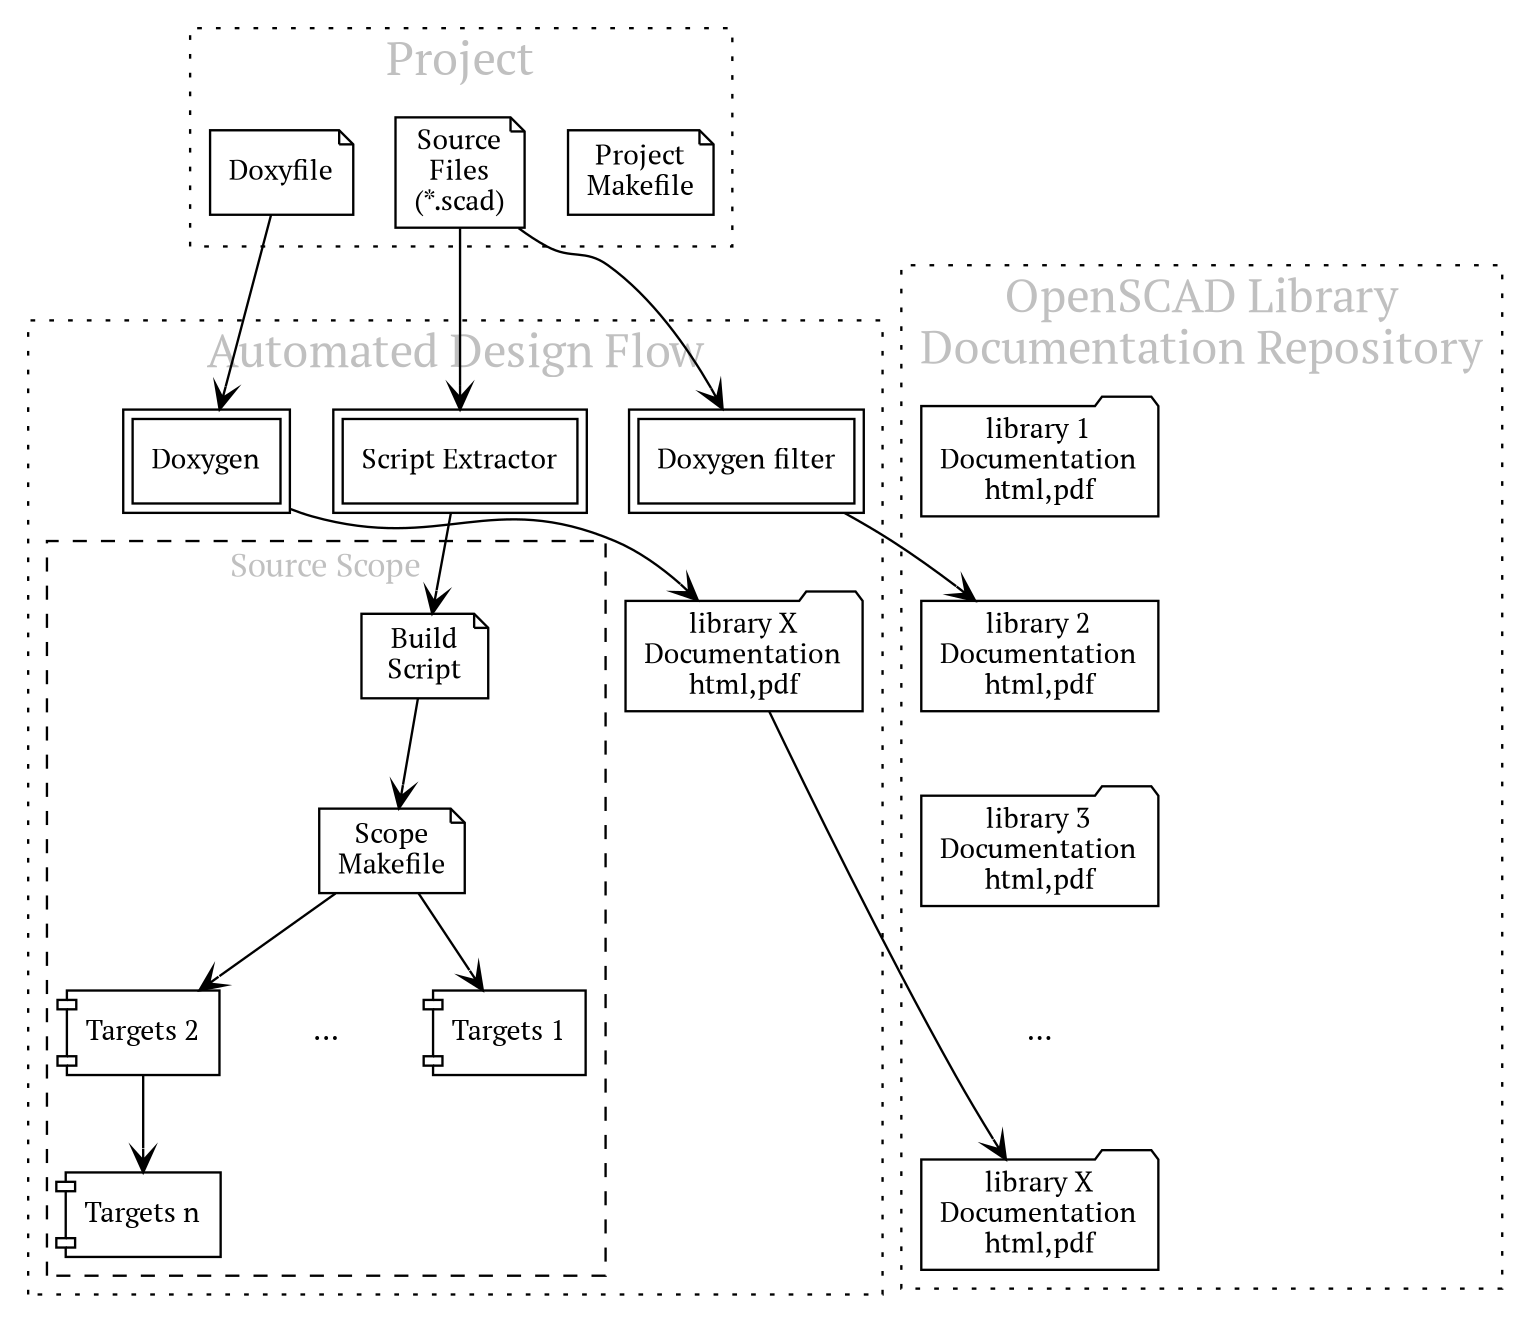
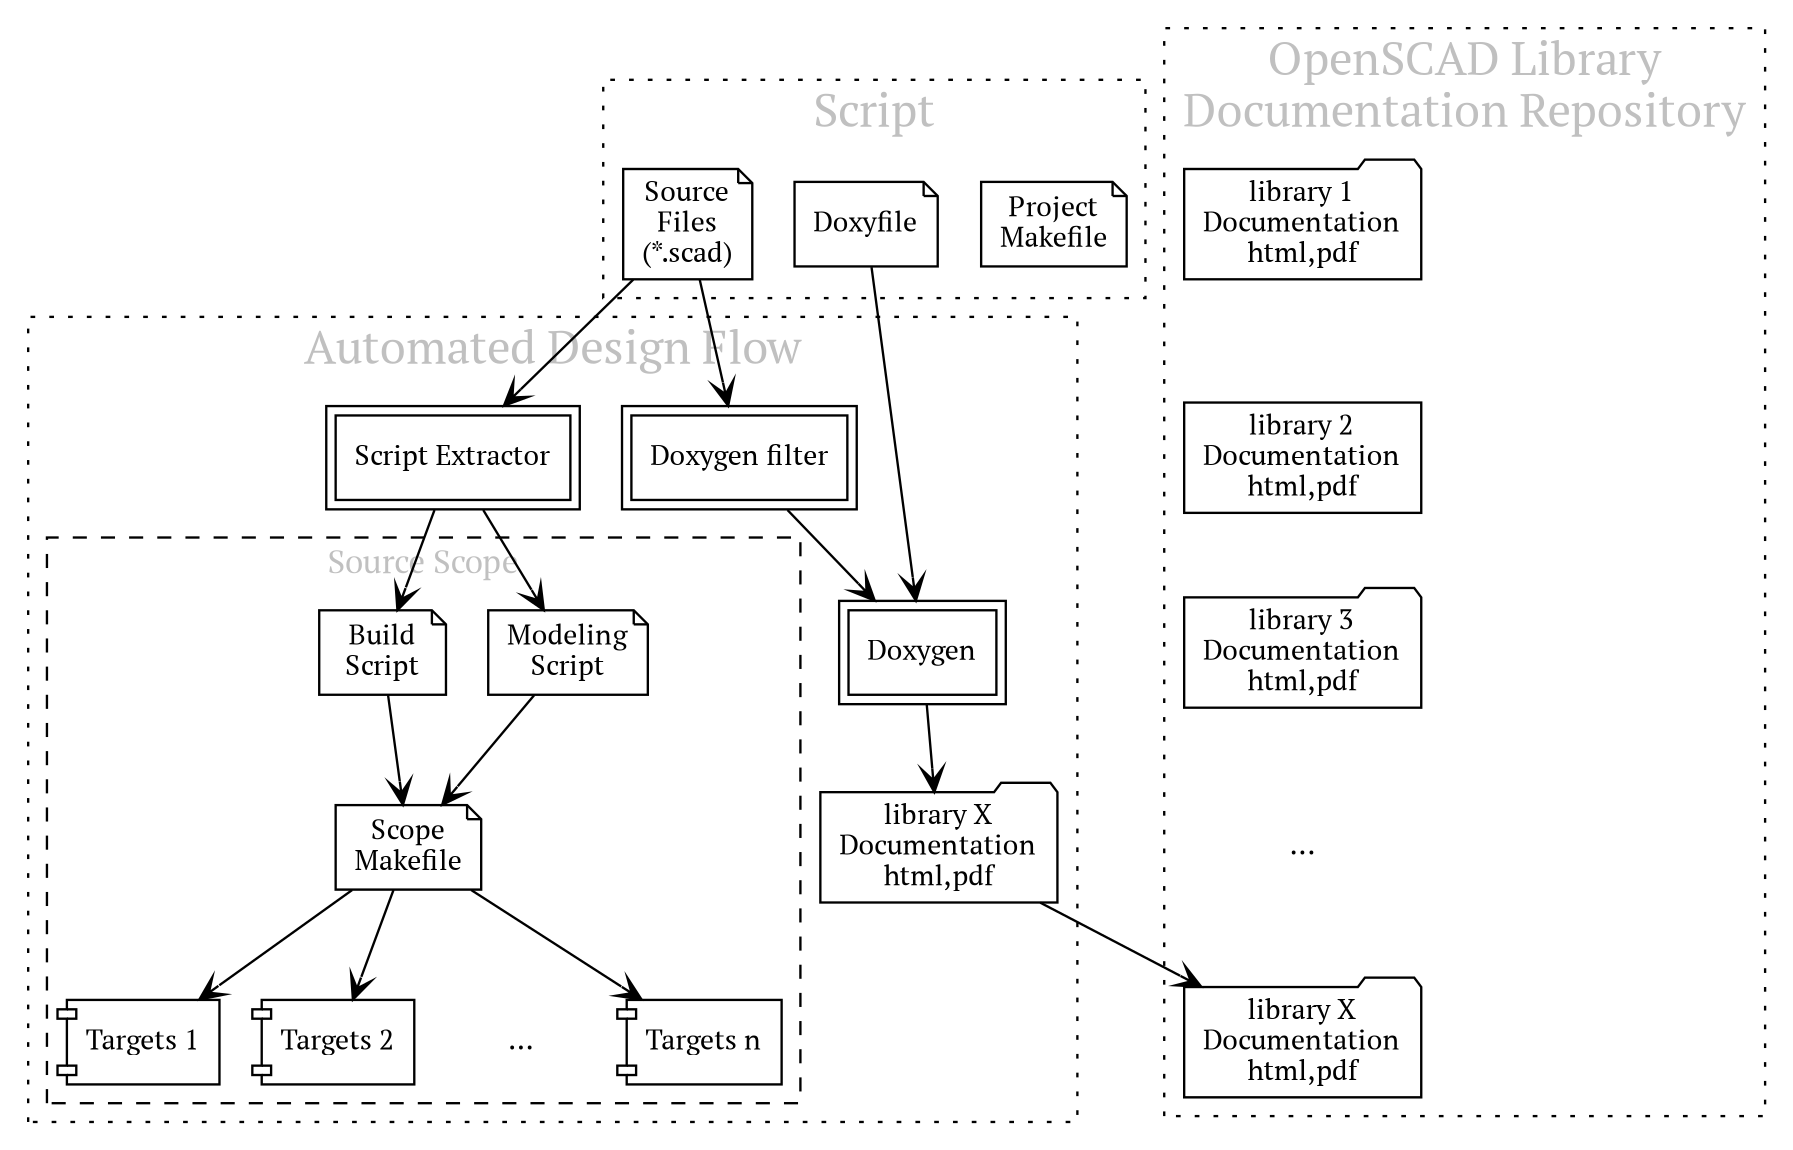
cluster "Project": label "Project" -> "Script"
edge "Doxygen filter" -> "library 2 Documentation html,pdf": now "Doxygen filter" -> "Doxygen"
node "Modeling Script": added
edge "Targets 2" -> "Targets n": now "Scope Makefile" -> "Targets n"
